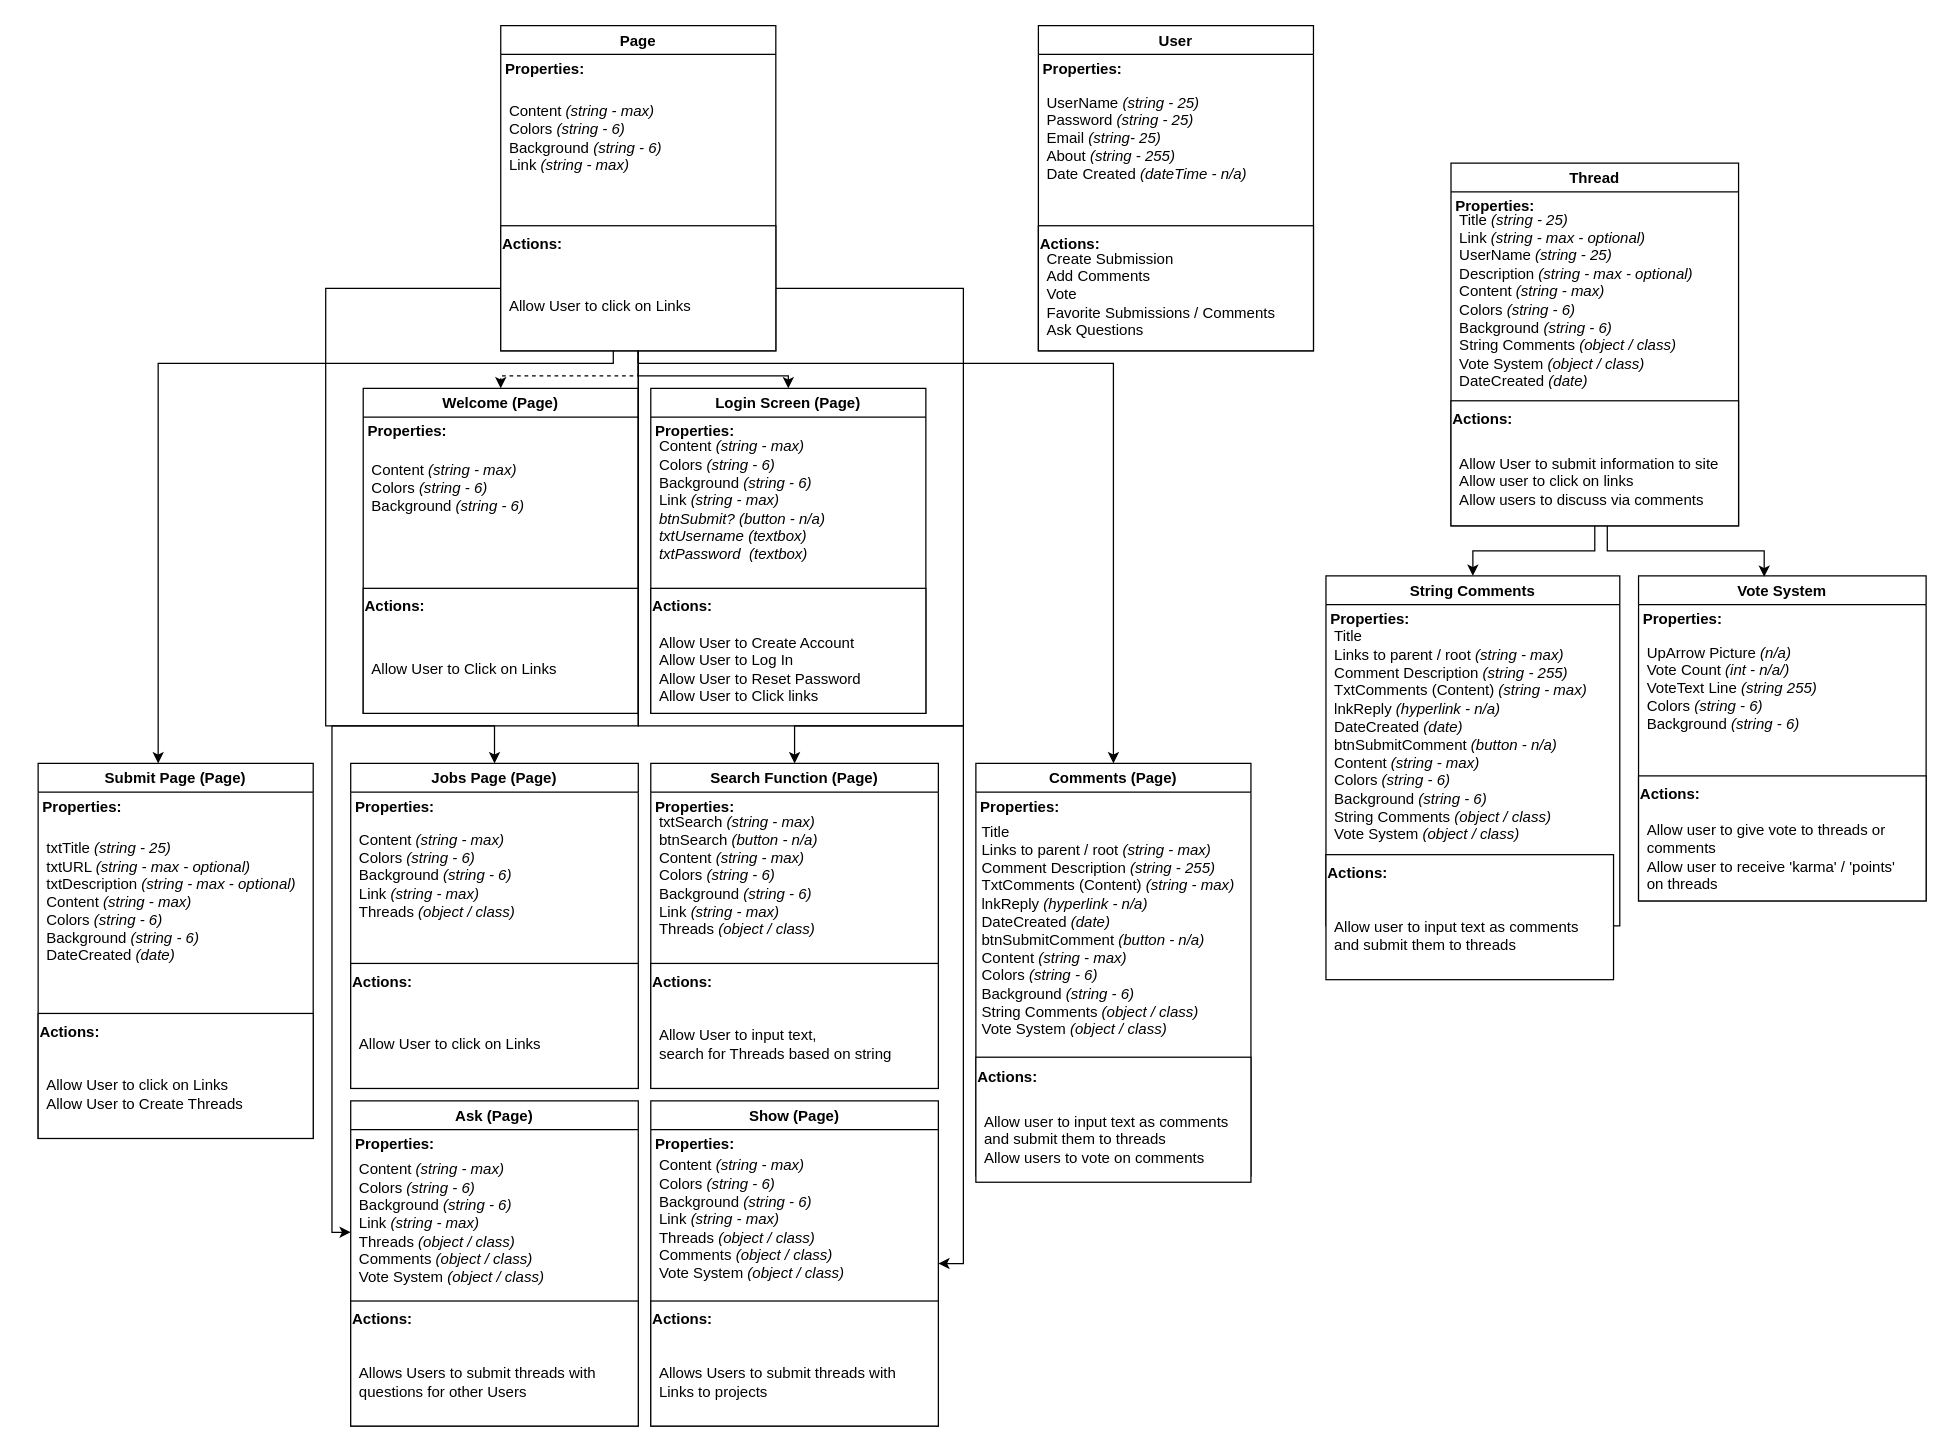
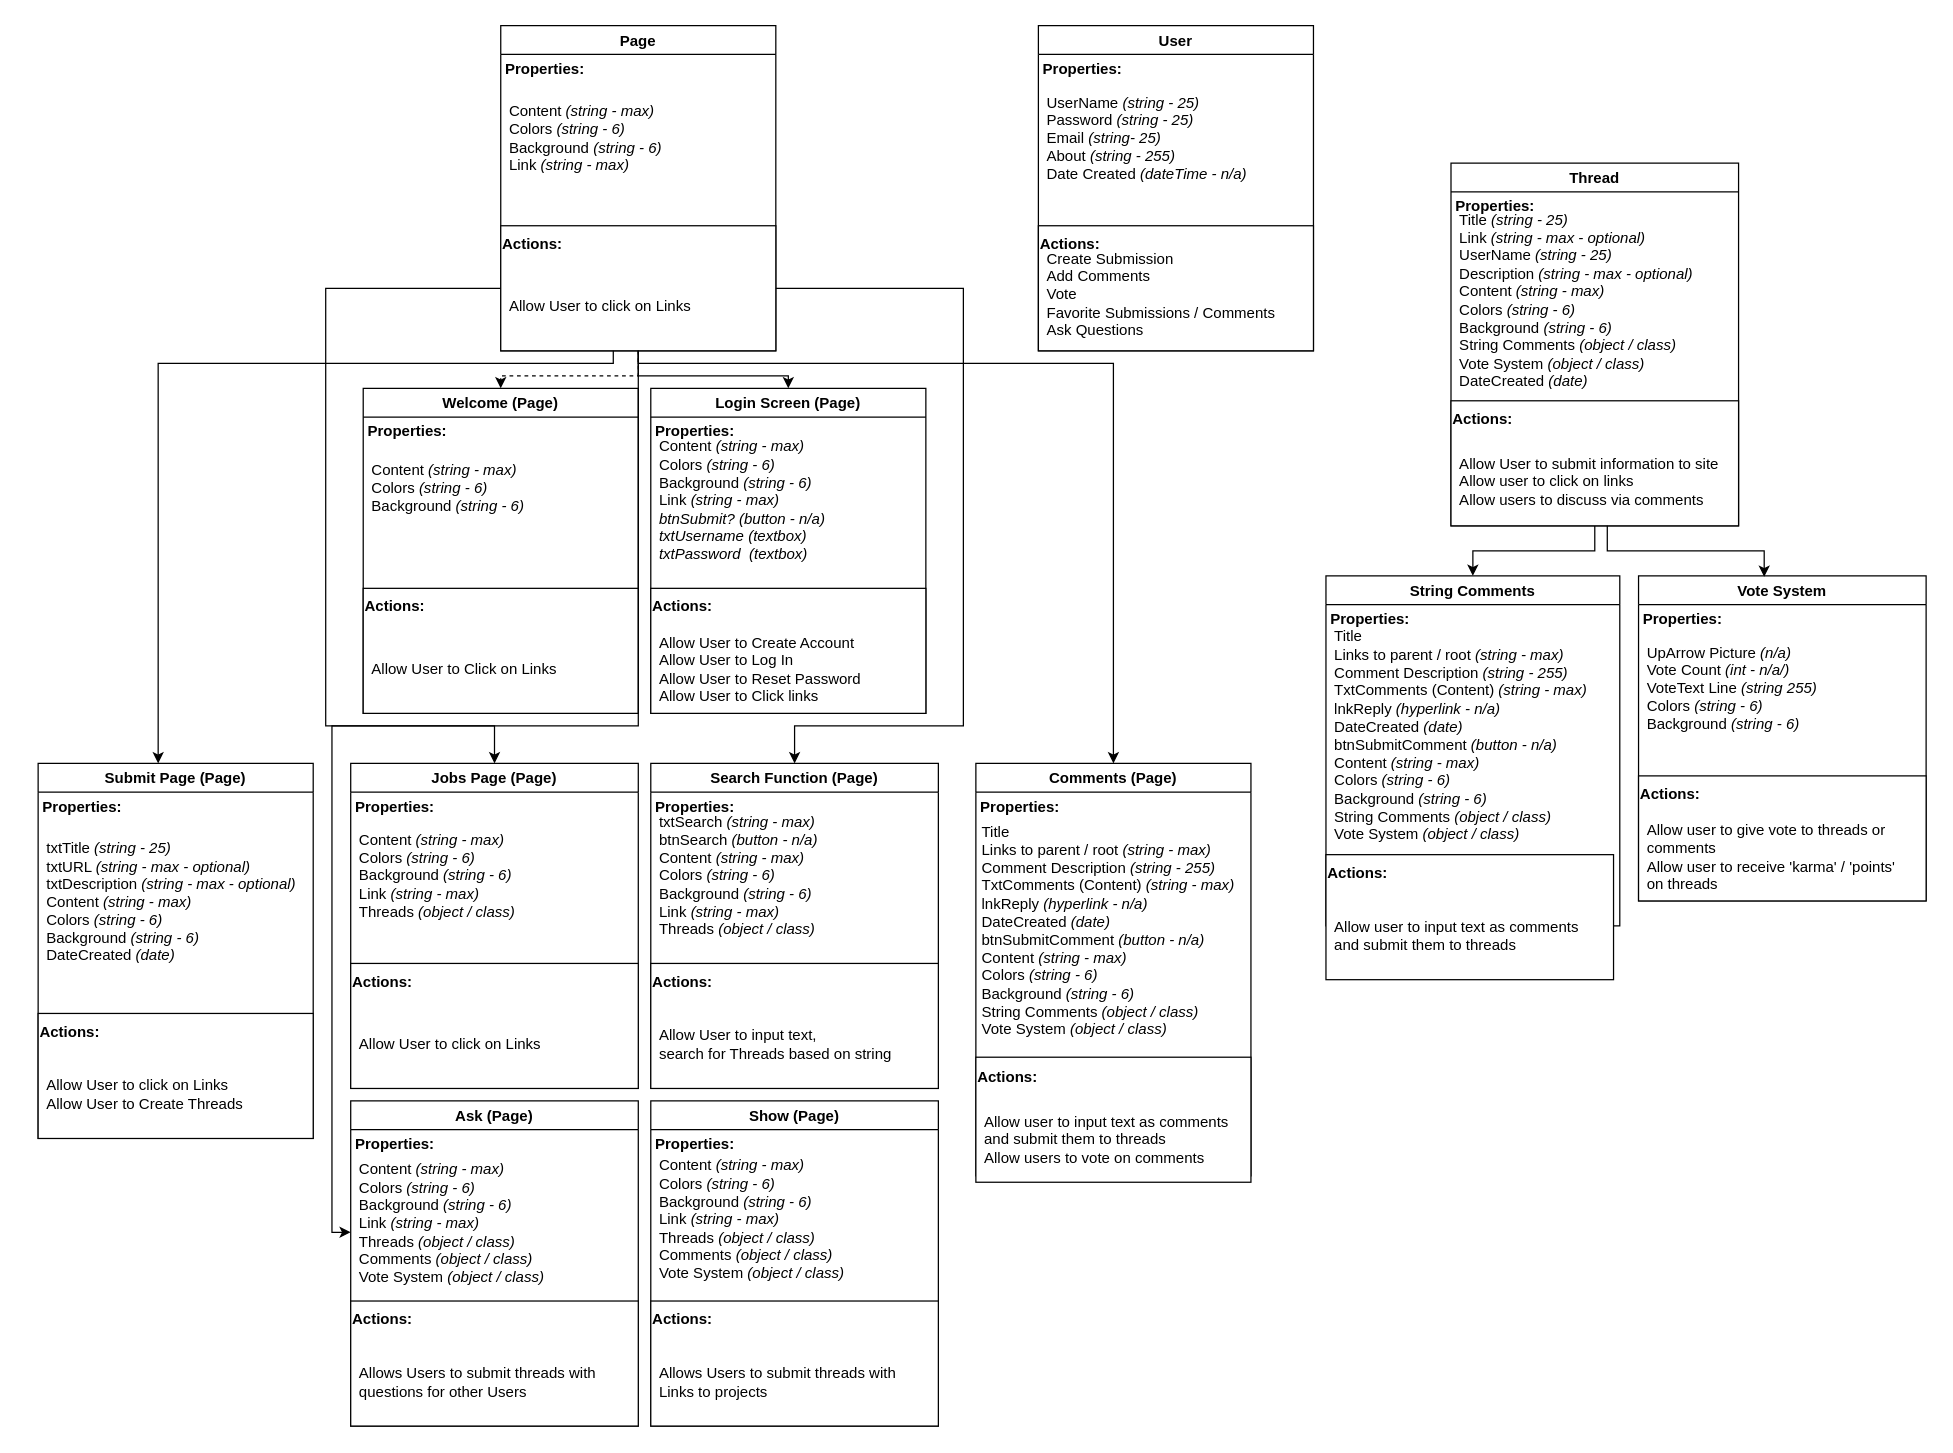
edge "Page" -> "Show (Page)": removed
